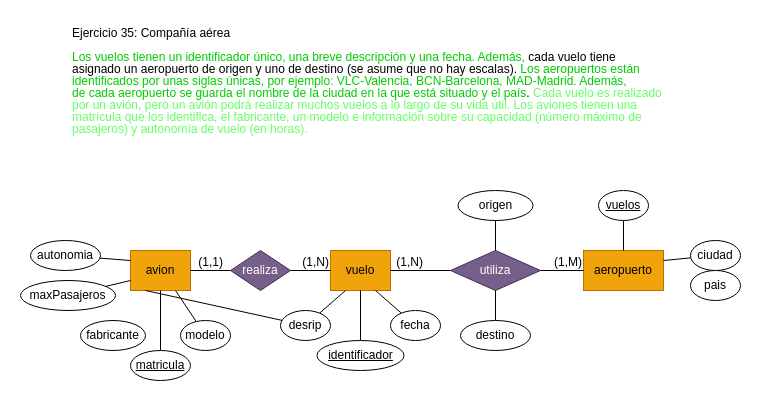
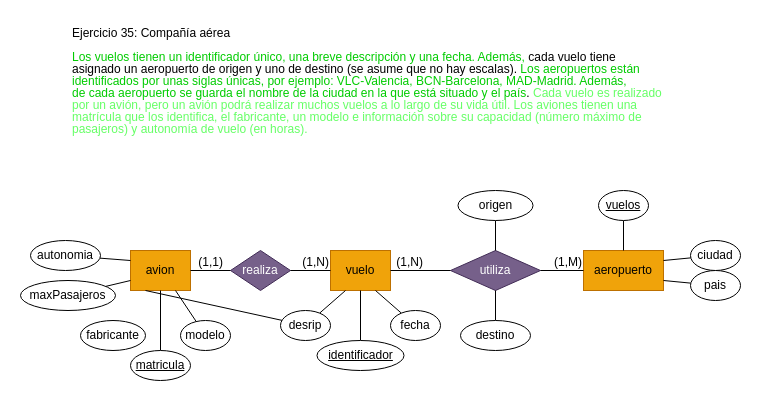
edge "aeropuerto" -- "pais": added
